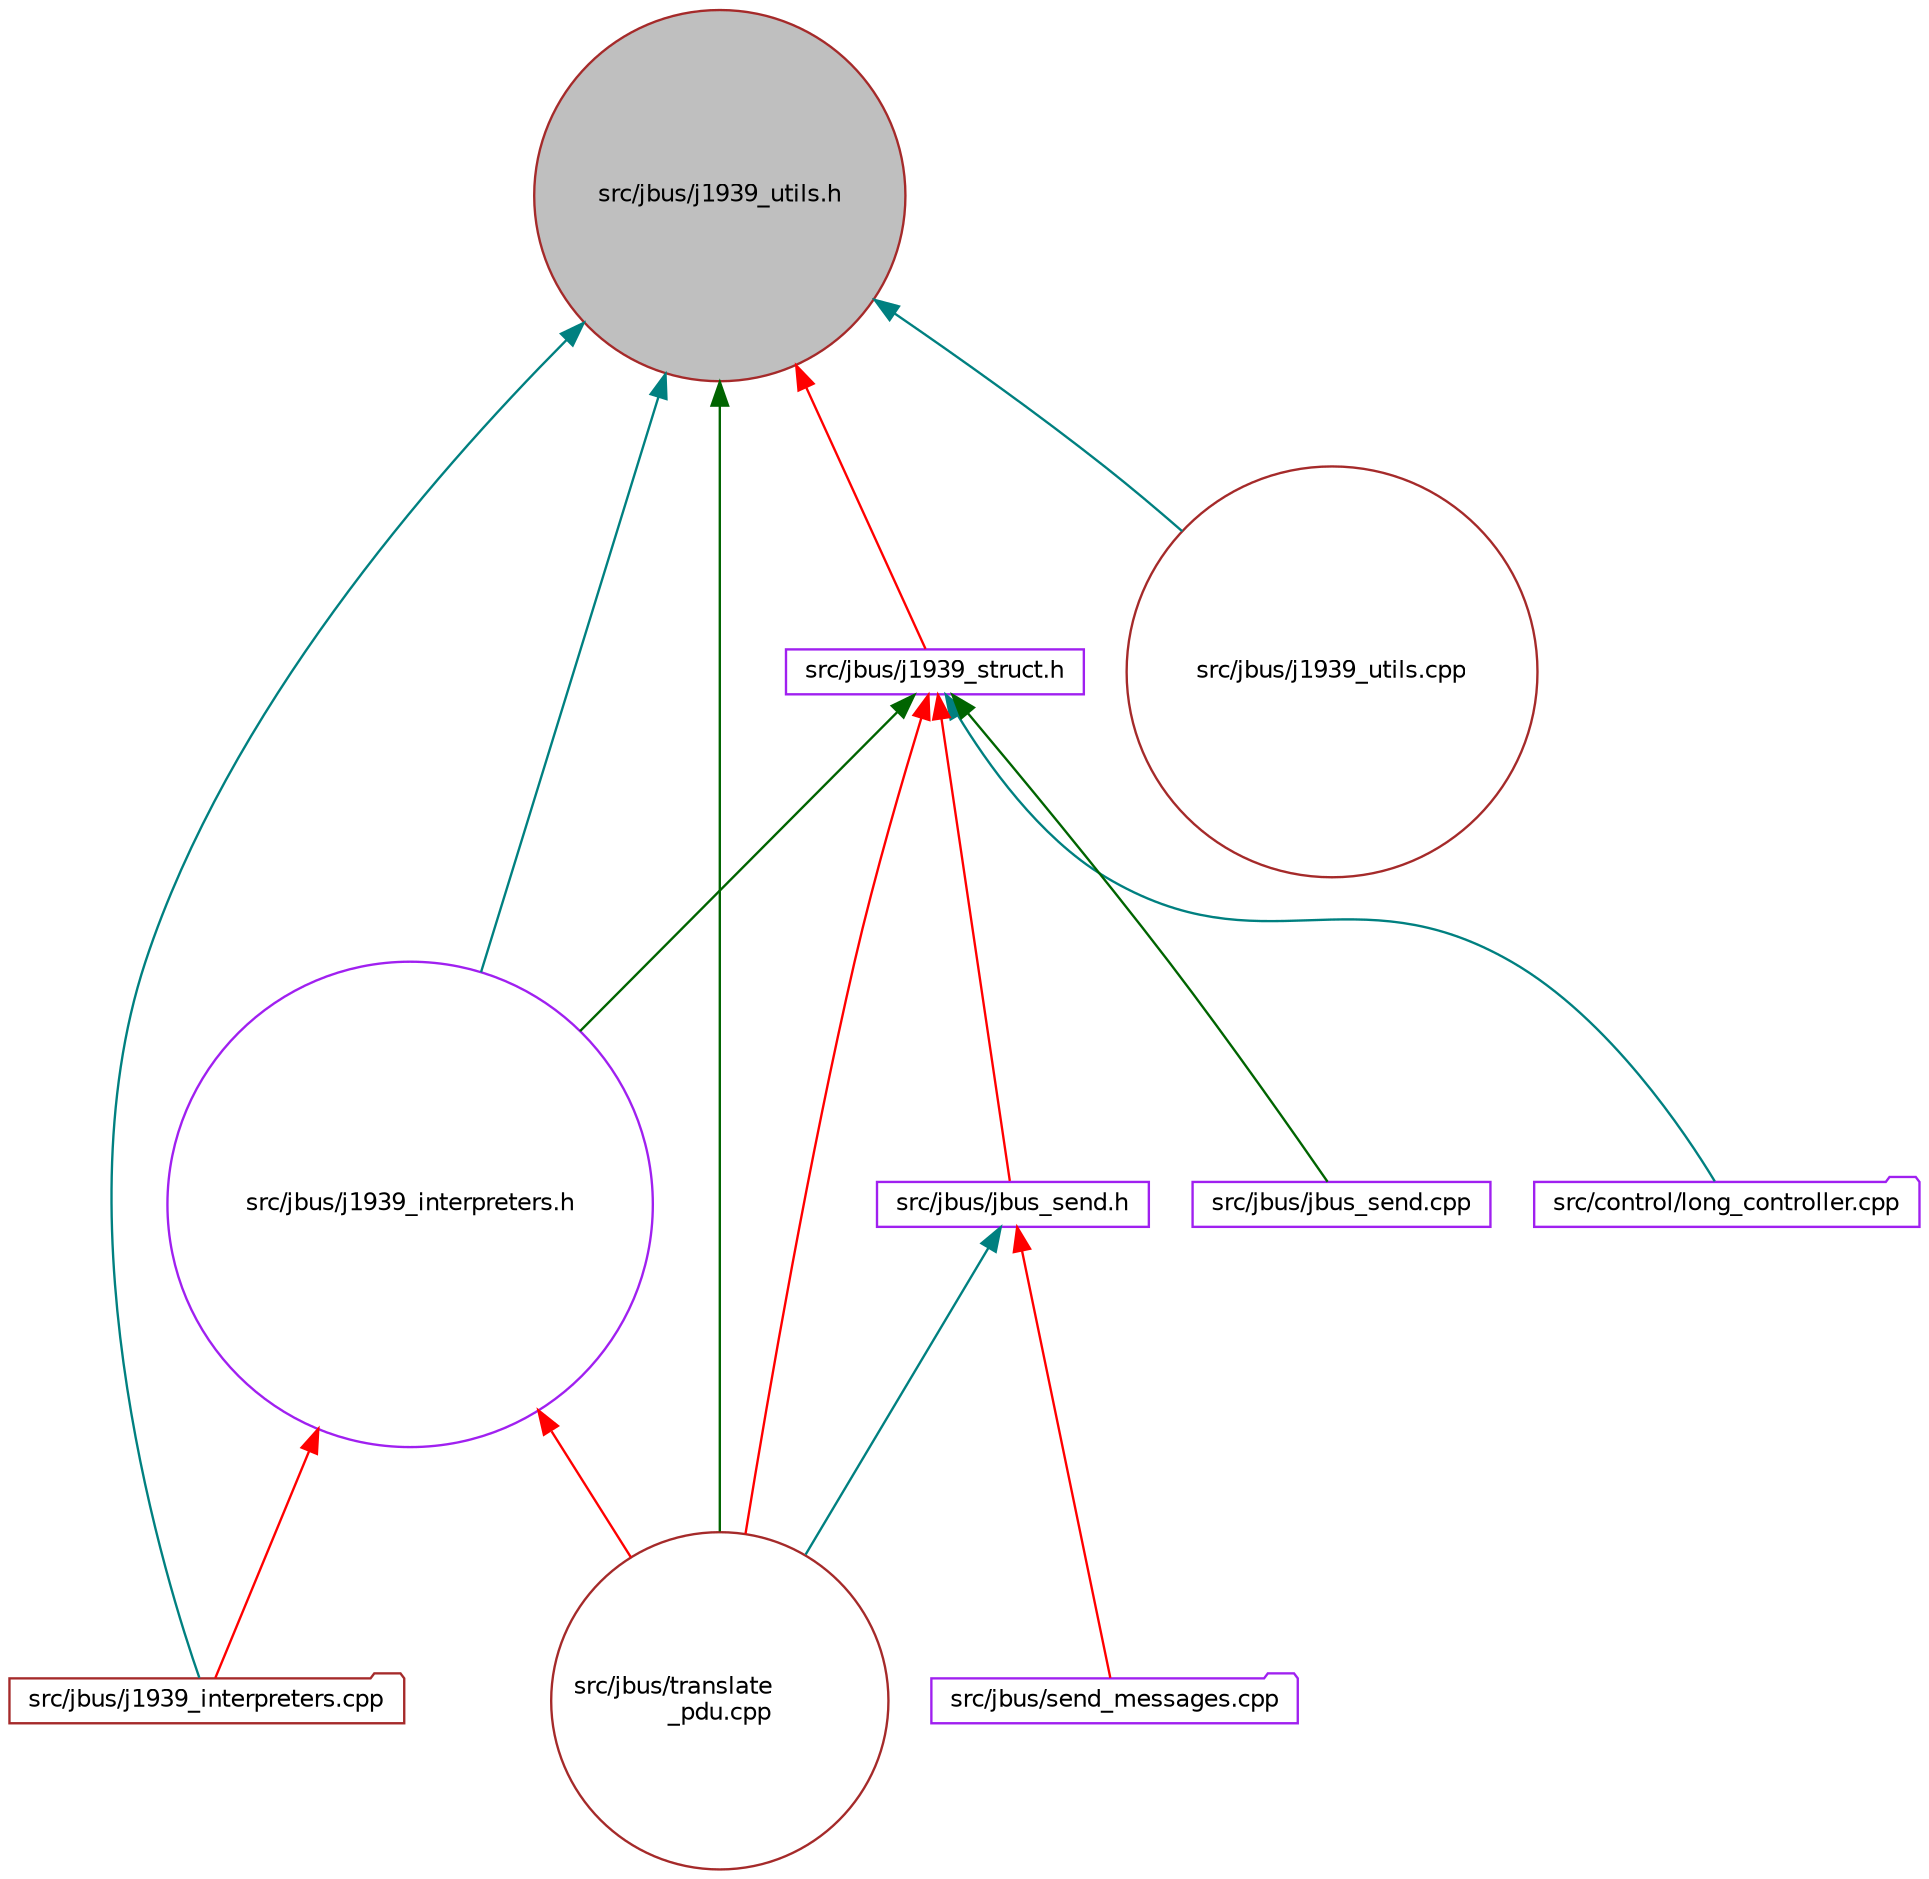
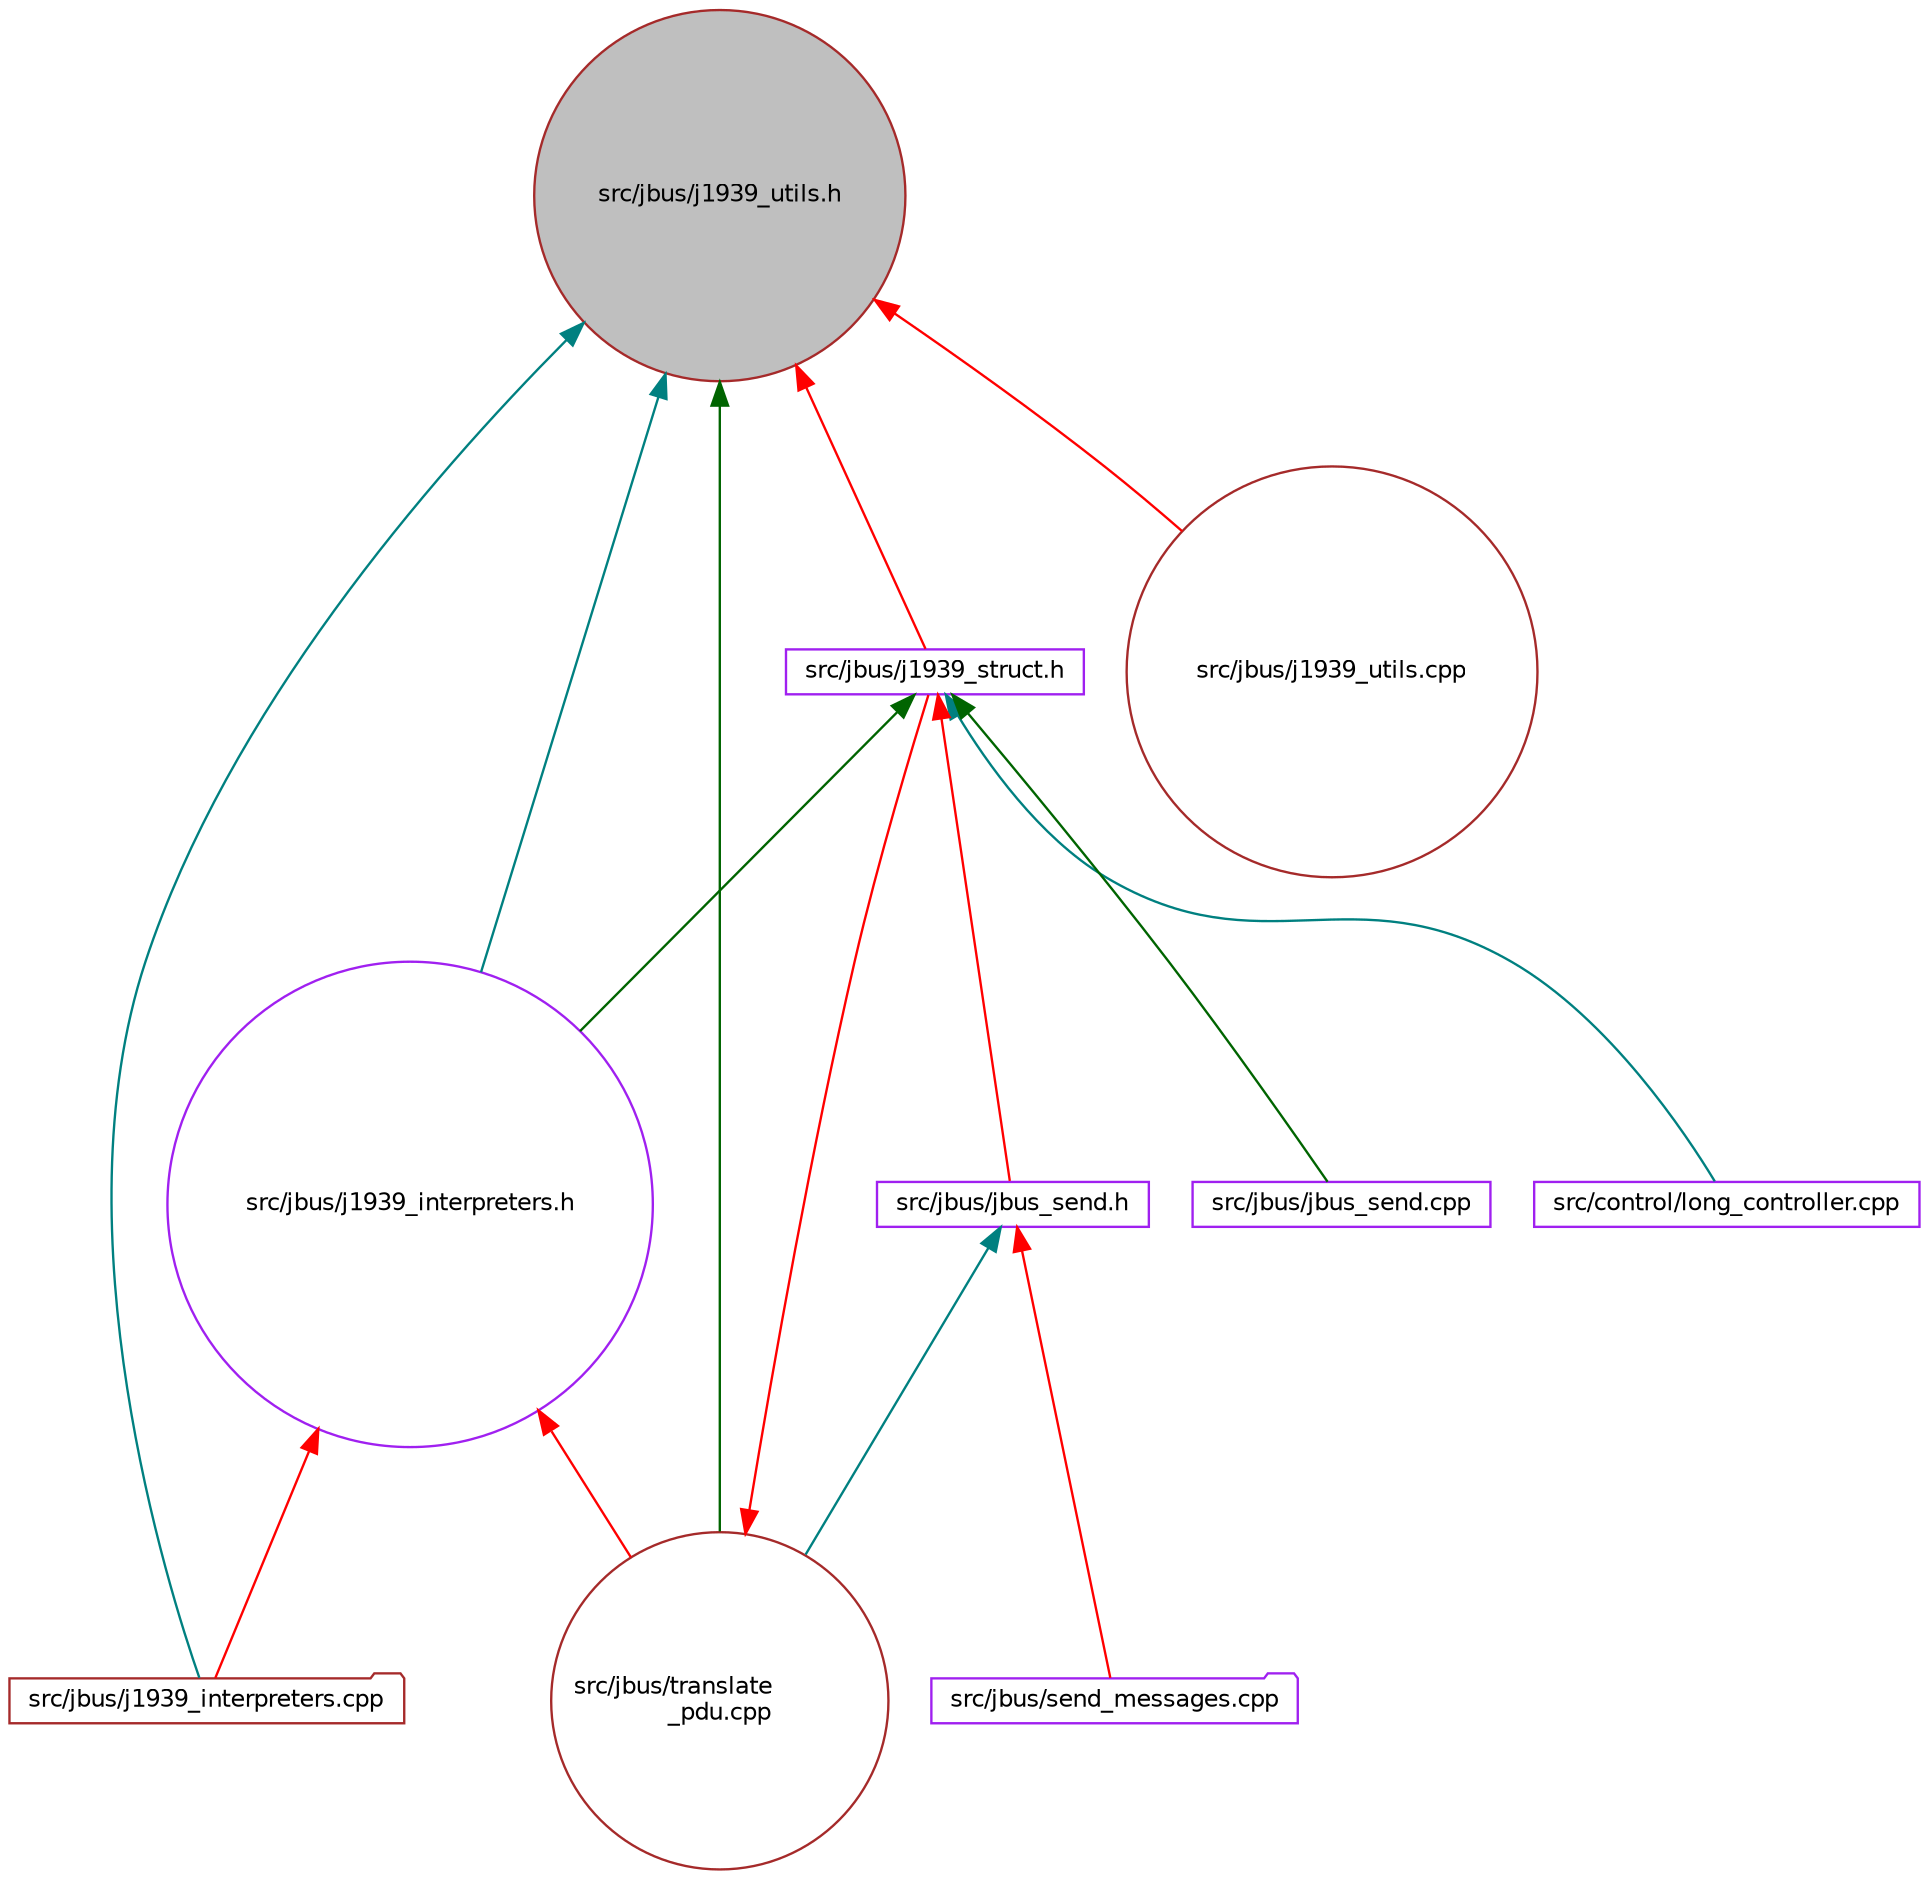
edge "src/jbus/j1939_utils.cpp" -> "src/jbus/j1939_utils.h": color teal -> red
edge "src/jbus/translate _pdu.cpp" -> "src/jbus/j1939_struct.h": reversed
node "src/control/long_controller.cpp": shape folder -> box
